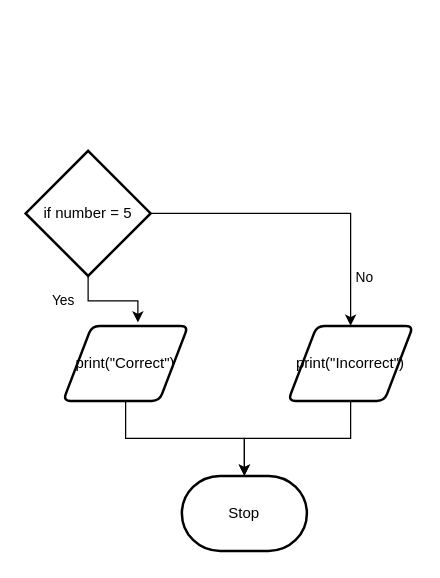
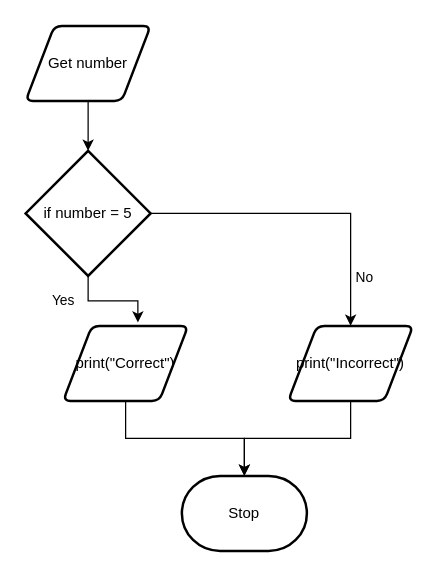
node "Get number": added
edge "Get number" -> "if number = 5": added
